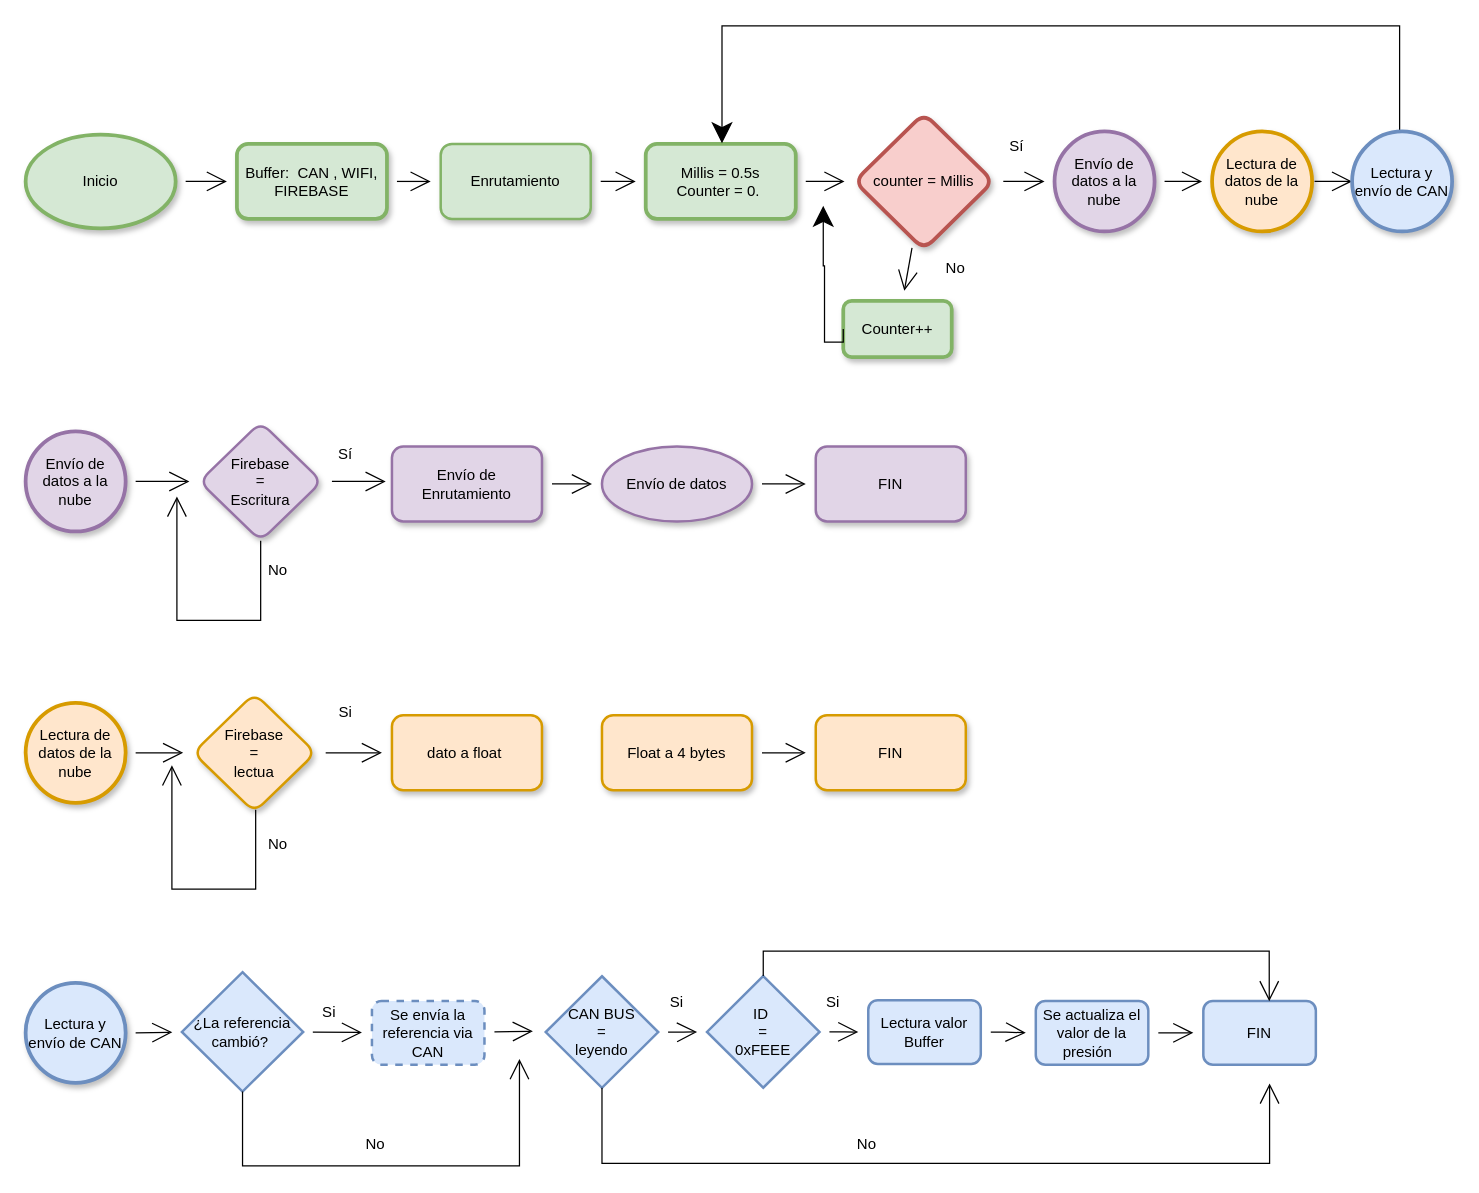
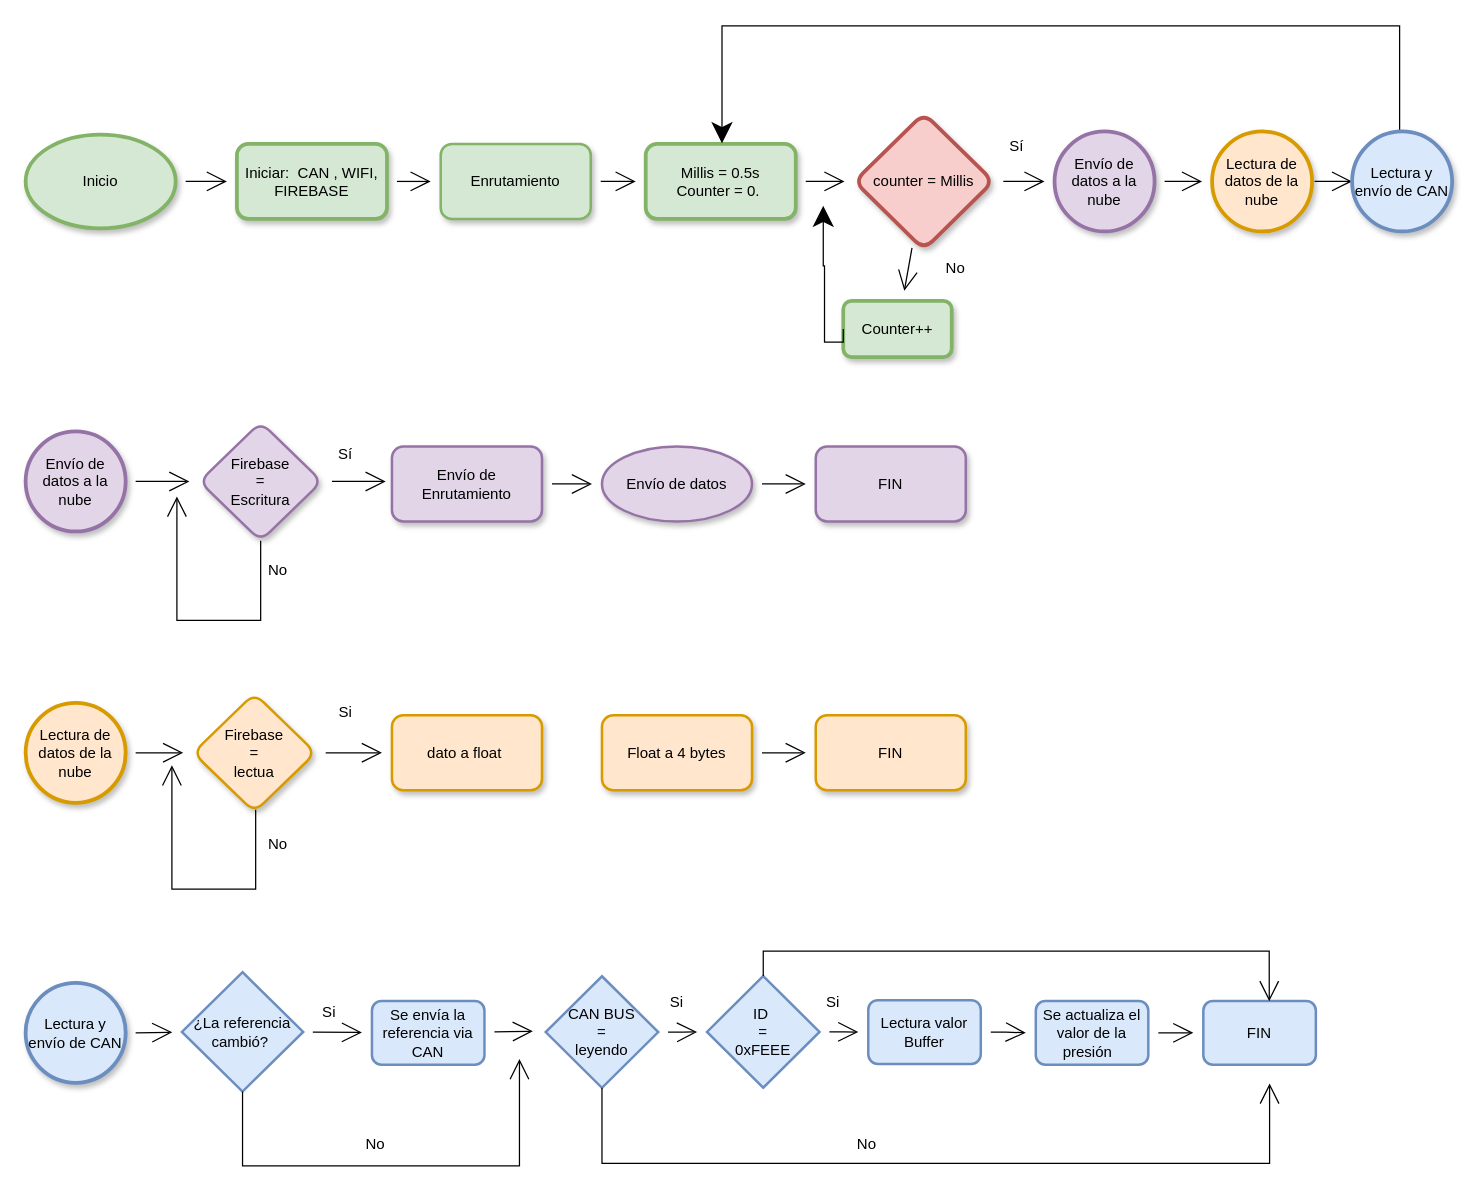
node "Buffer: CAN , WIFI, FIREBASE": label "Buffer: CAN , WIFI, FIREBASE" -> "Iniciar: CAN , WIFI, FIREBASE"
node "Se envía la referencia via CAN": style dashed -> solid
